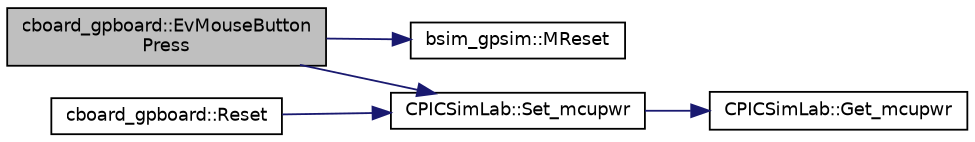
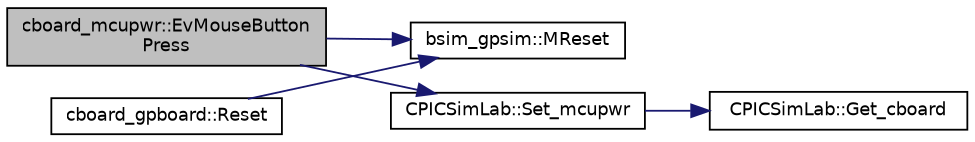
node "cboard_gpboard::EvMouseButton Press": label "cboard_gpboard::EvMouseButton Press" -> "cboard_mcupwr::EvMouseButton Press"
node "CPICSimLab::Get_mcupwr": label "CPICSimLab::Get_mcupwr" -> "CPICSimLab::Get_cboard"
edge "cboard_gpboard::Reset" -> "CPICSimLab::Set_mcupwr": now "cboard_gpboard::Reset" -> "bsim_gpsim::MReset"
